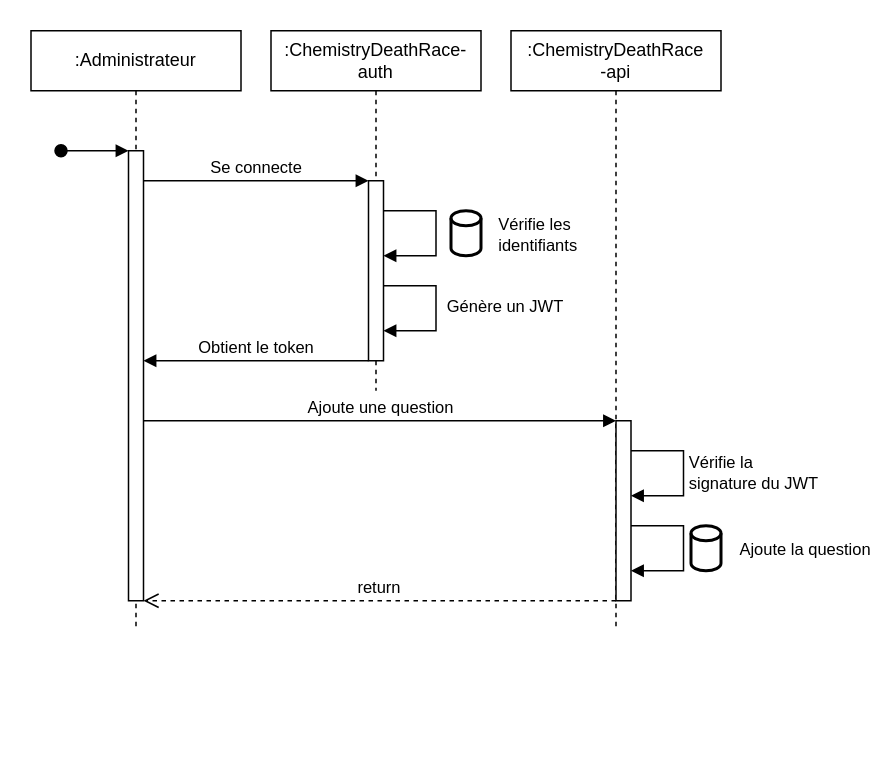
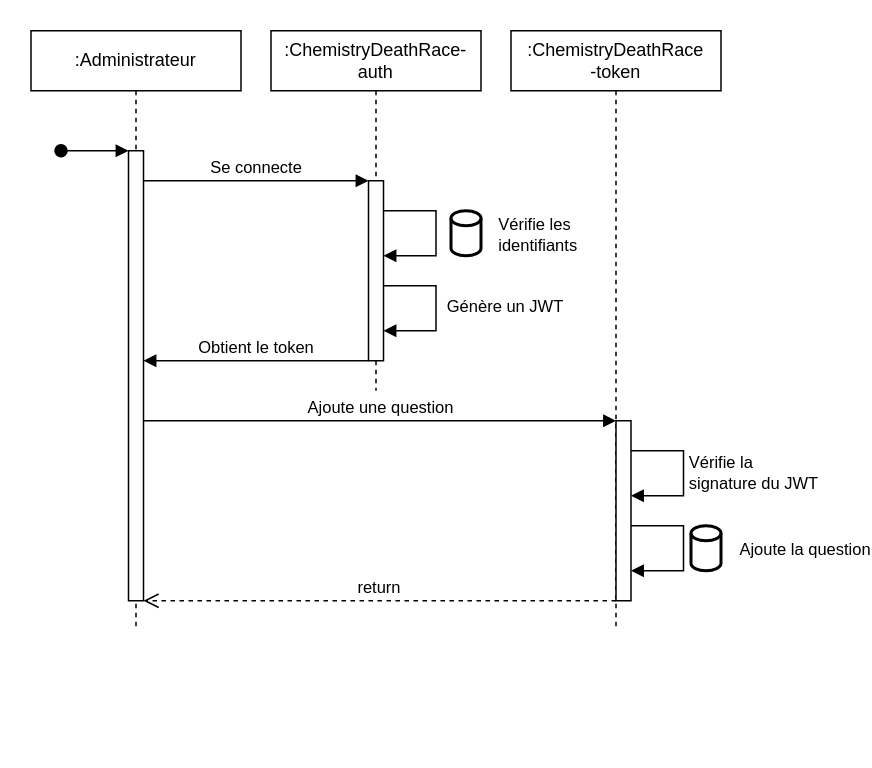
node ":ChemistryDeathRace -api": label ":ChemistryDeathRace -api" -> ":ChemistryDeathRace -token"
